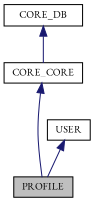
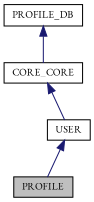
node "CORE_DB": label "CORE_DB" -> "PROFILE_DB"
edge "PROFILE" -> "CORE_CORE": now "USER" -> "CORE_CORE"
